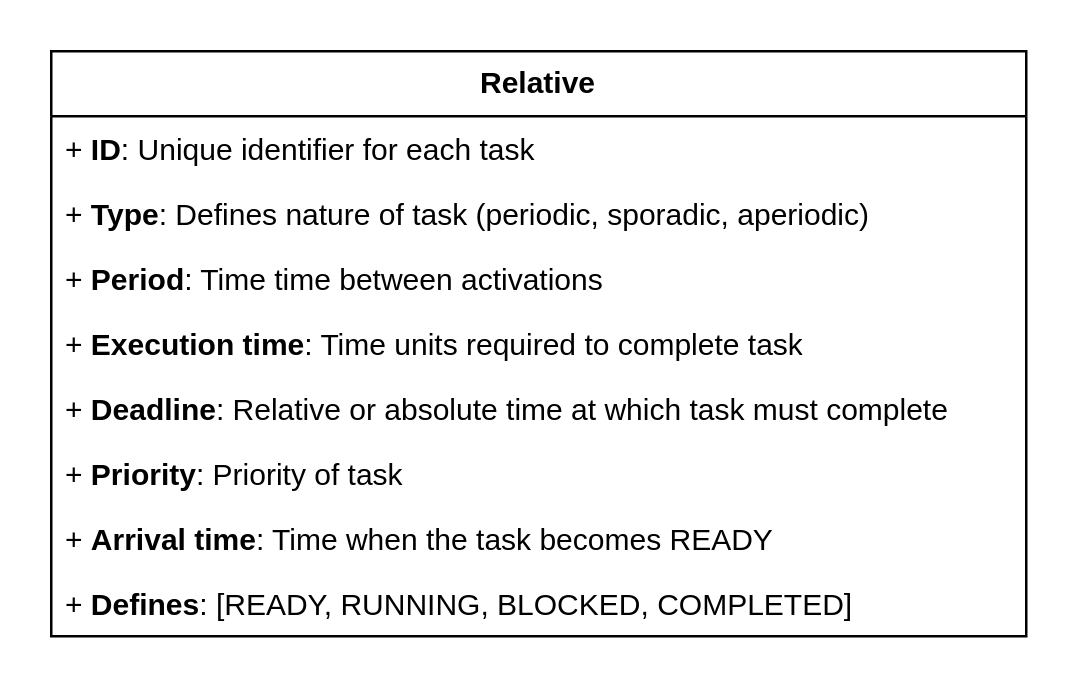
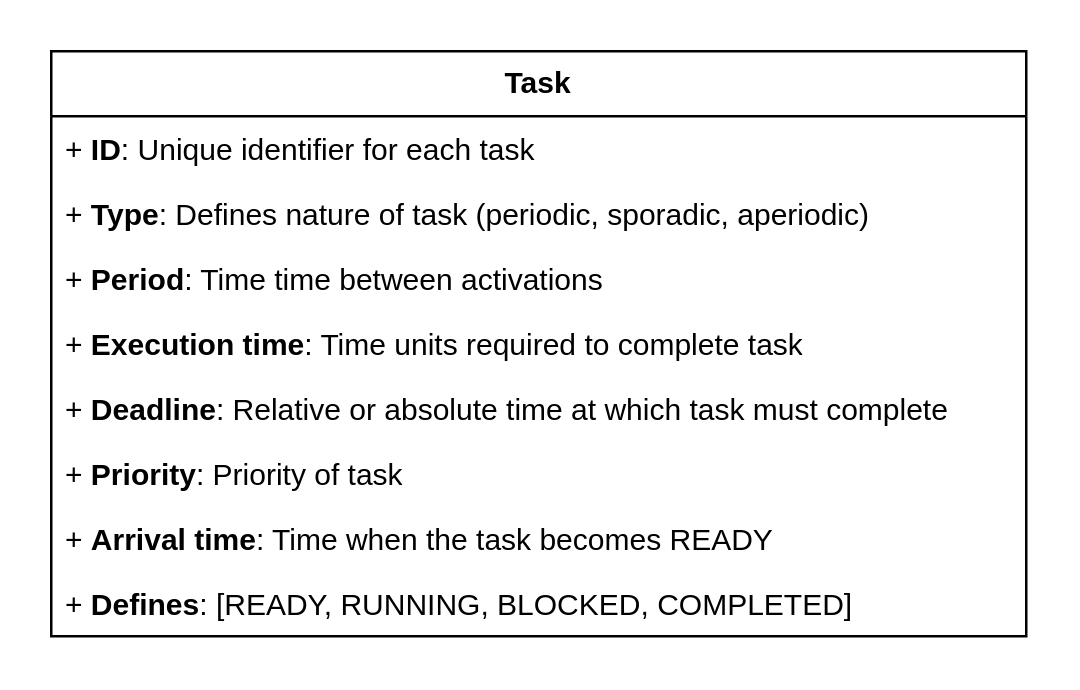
node "Relative": label "Relative" -> "Task"
